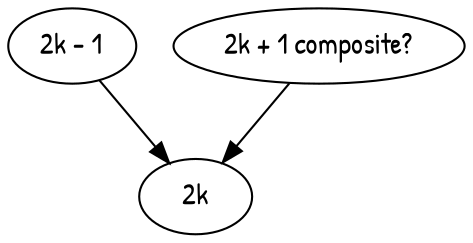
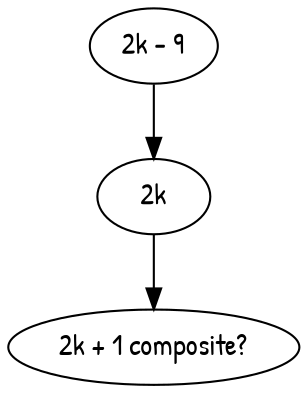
node "2k - 1": label "2k - 1" -> "2k - 9"
edge "2k + 1 composite?" -> "2k": reversed
